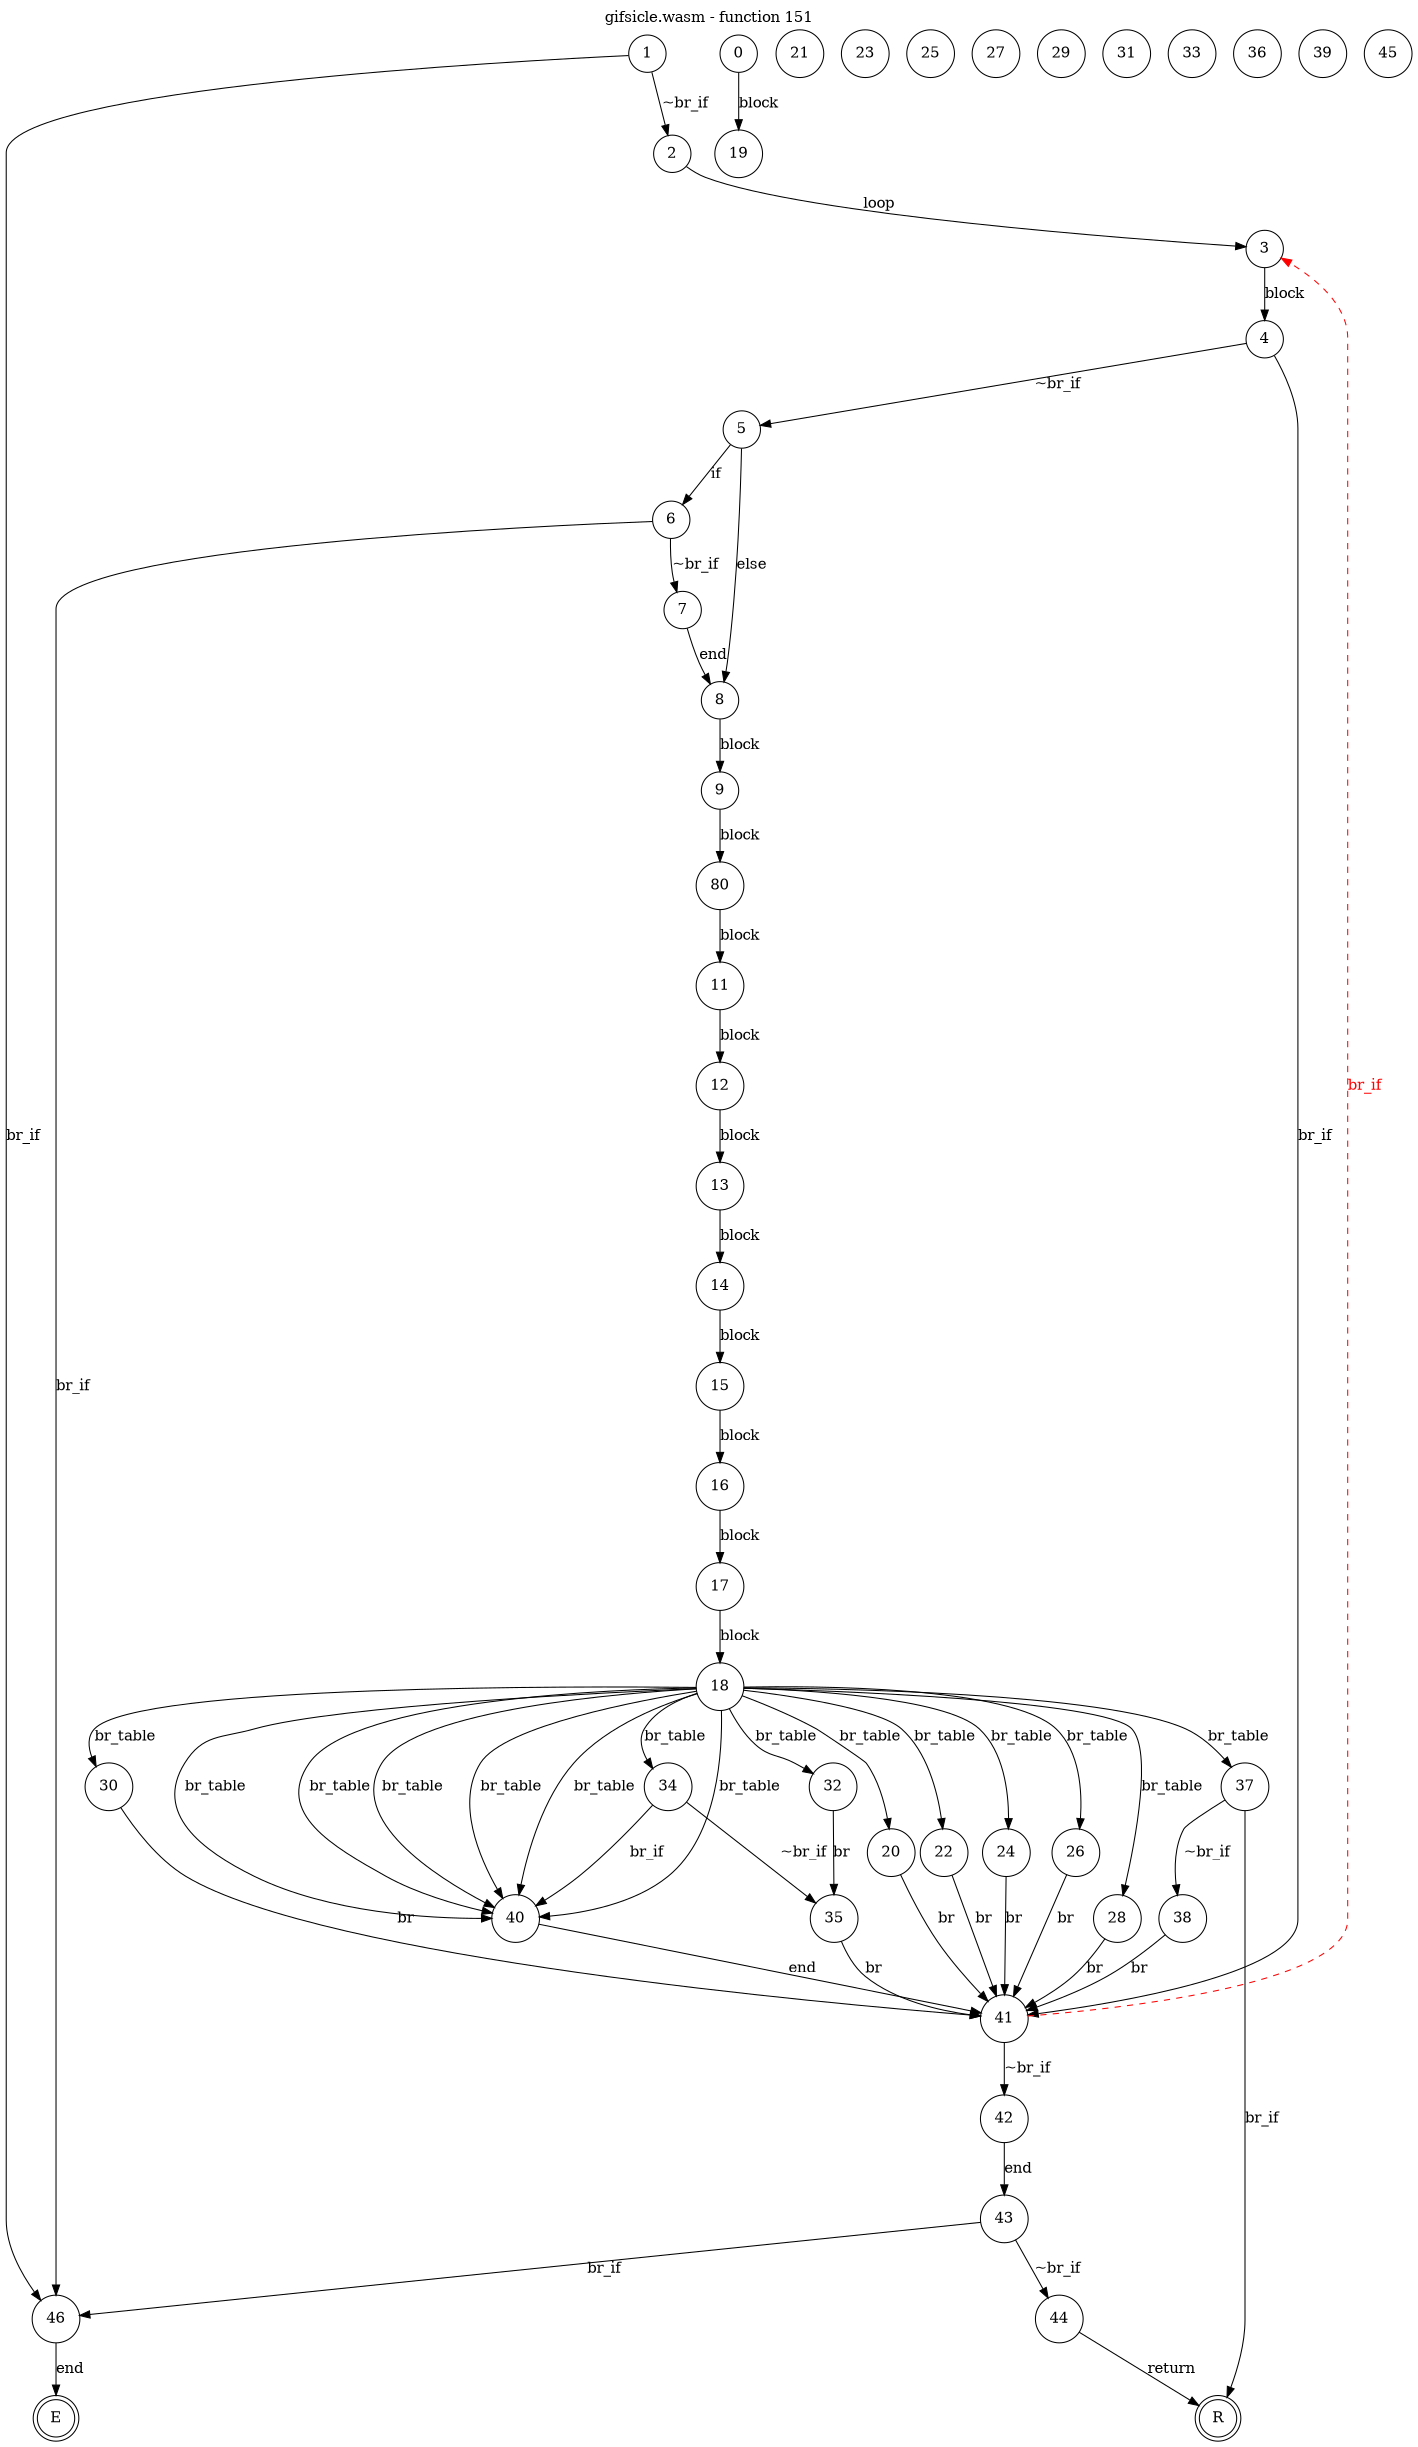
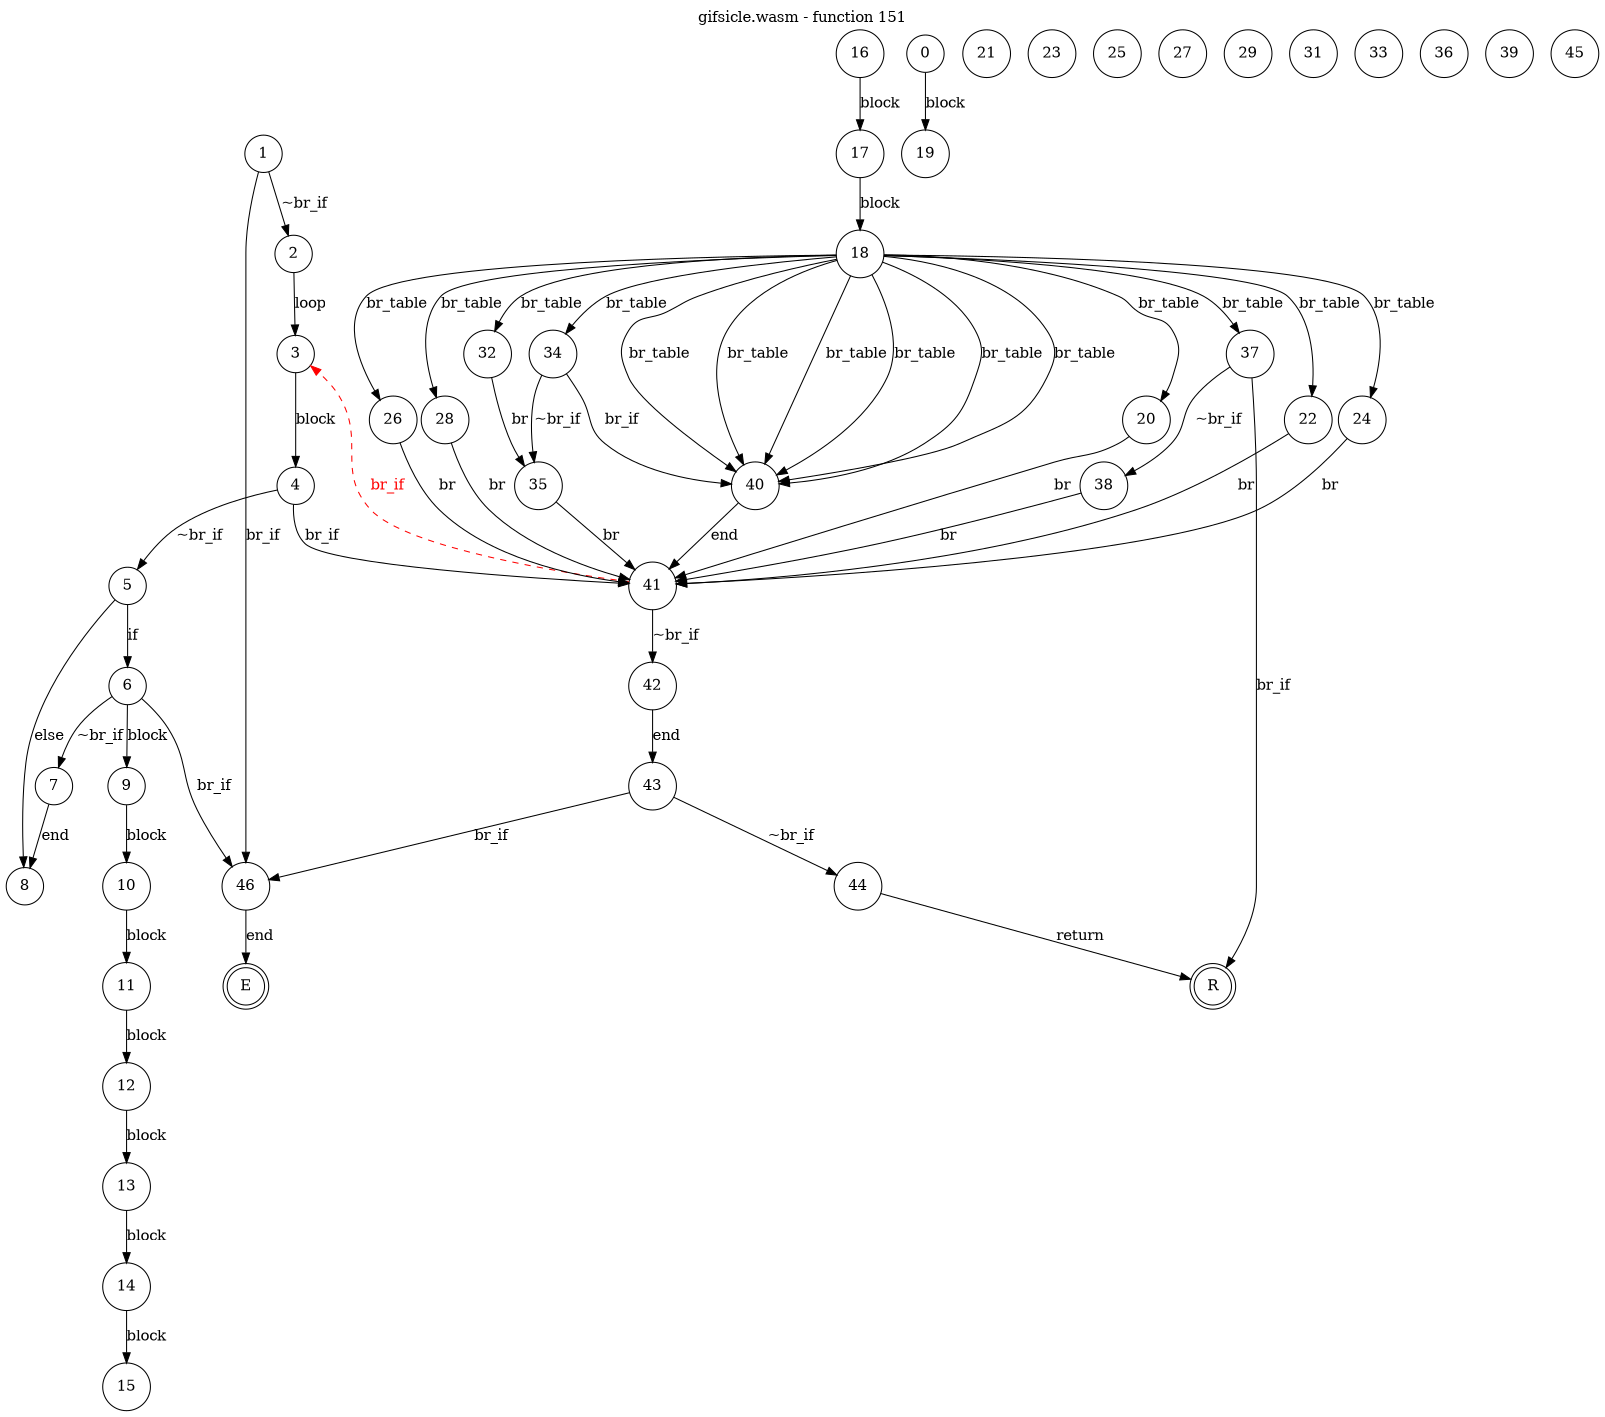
edge "8" -> "9": now "6" -> "9"
node "80": label "80" -> "10"
edge "15" -> "16": removed, label "block"
node "30": removed
